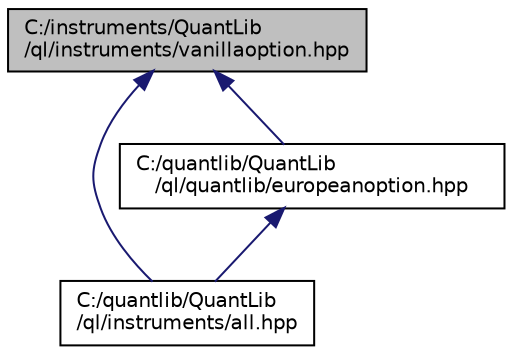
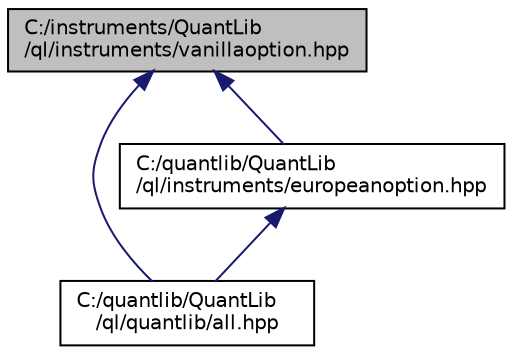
node "C:/quantlib/QuantLib /ql/quantlib/europeanoption.hpp": label "C:/quantlib/QuantLib /ql/quantlib/europeanoption.hpp" -> "C:/quantlib/QuantLib /ql/instruments/europeanoption.hpp"
node "C:/quantlib/QuantLib /ql/instruments/all.hpp": label "C:/quantlib/QuantLib /ql/instruments/all.hpp" -> "C:/quantlib/QuantLib /ql/quantlib/all.hpp"
